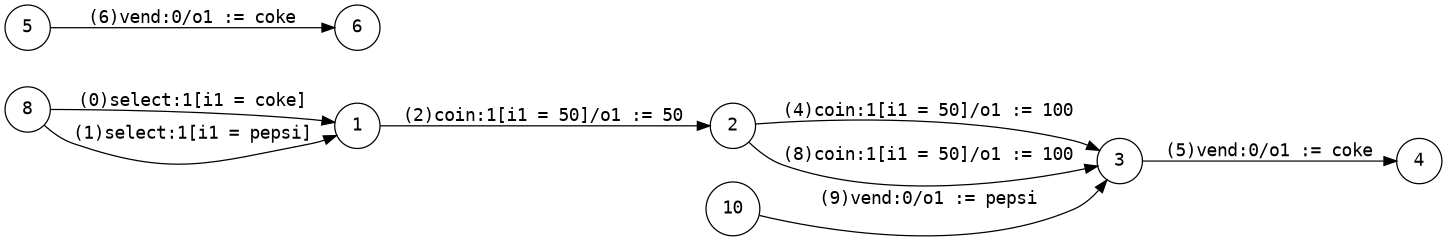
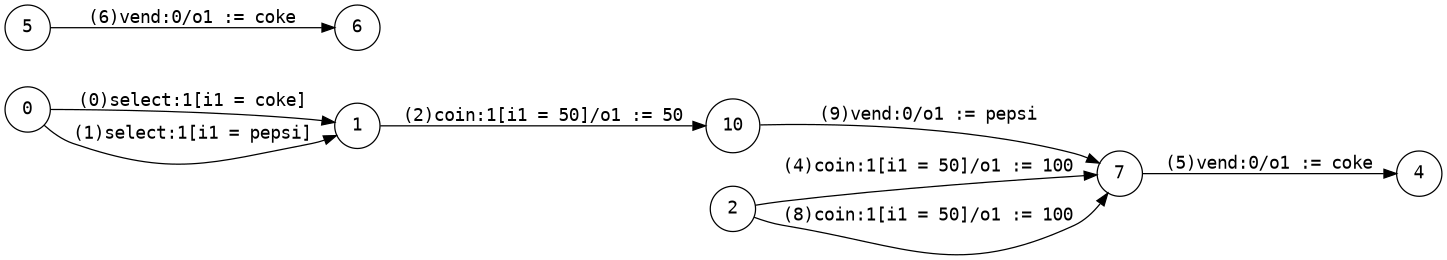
node "8": label "8" -> "0"
edge "1" -> "2": now "1" -> "10"
node "3": label "3" -> "7"
